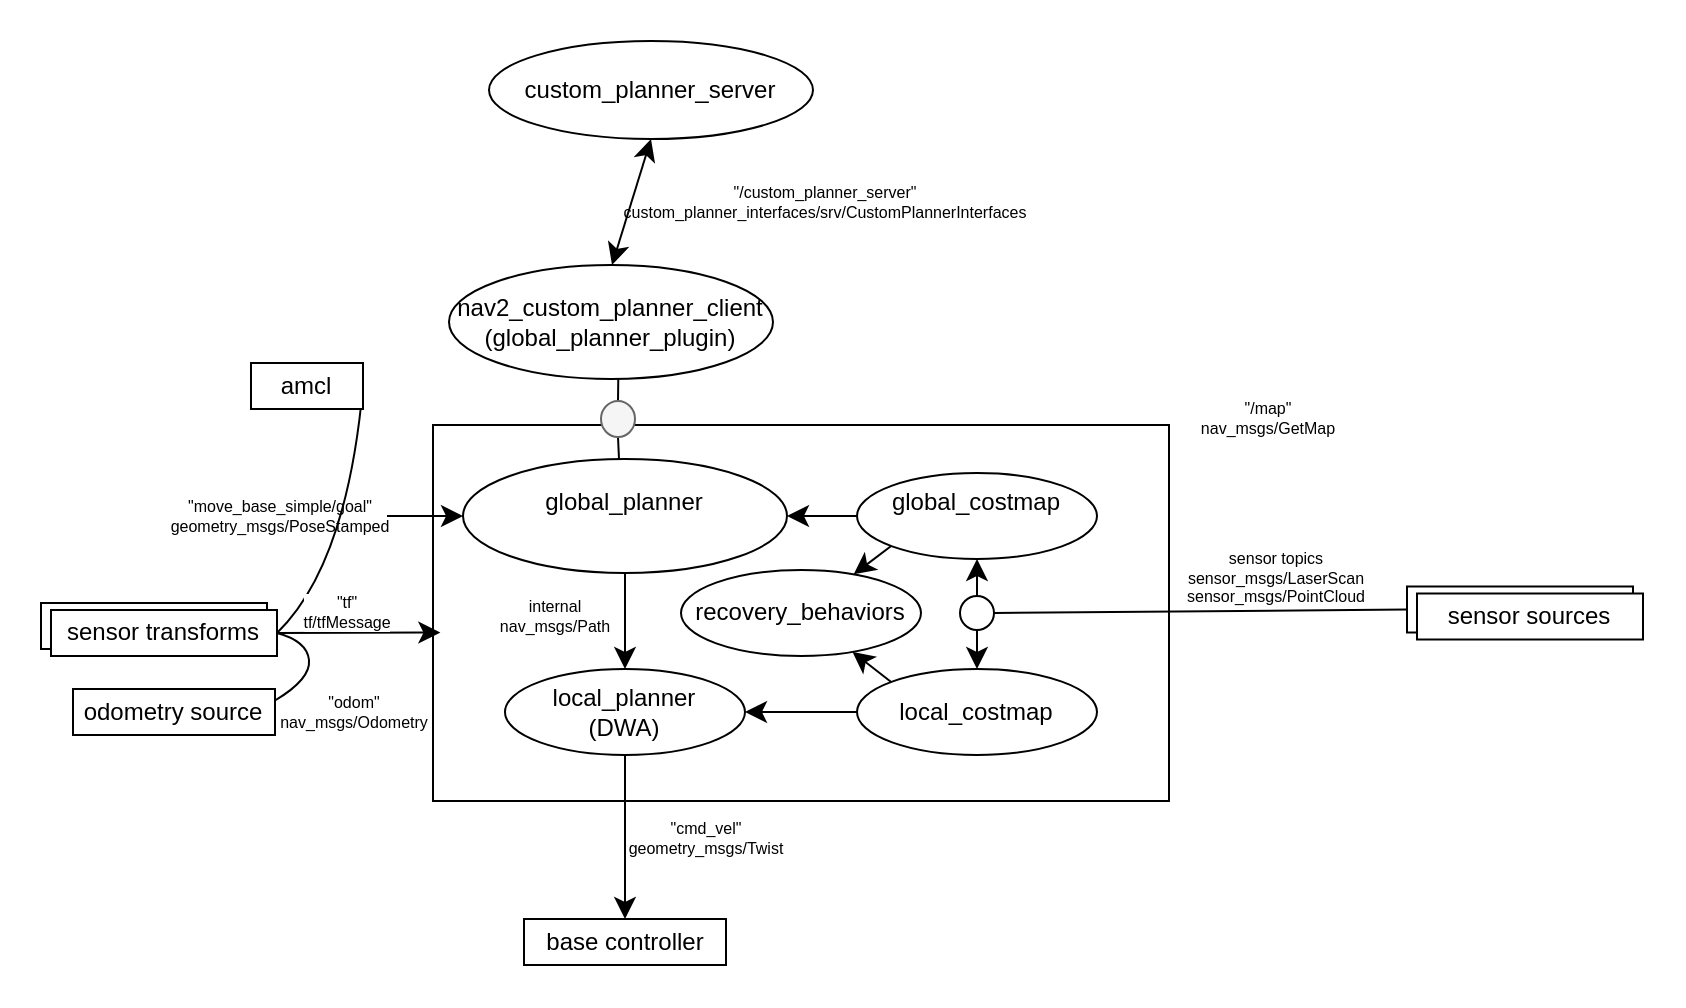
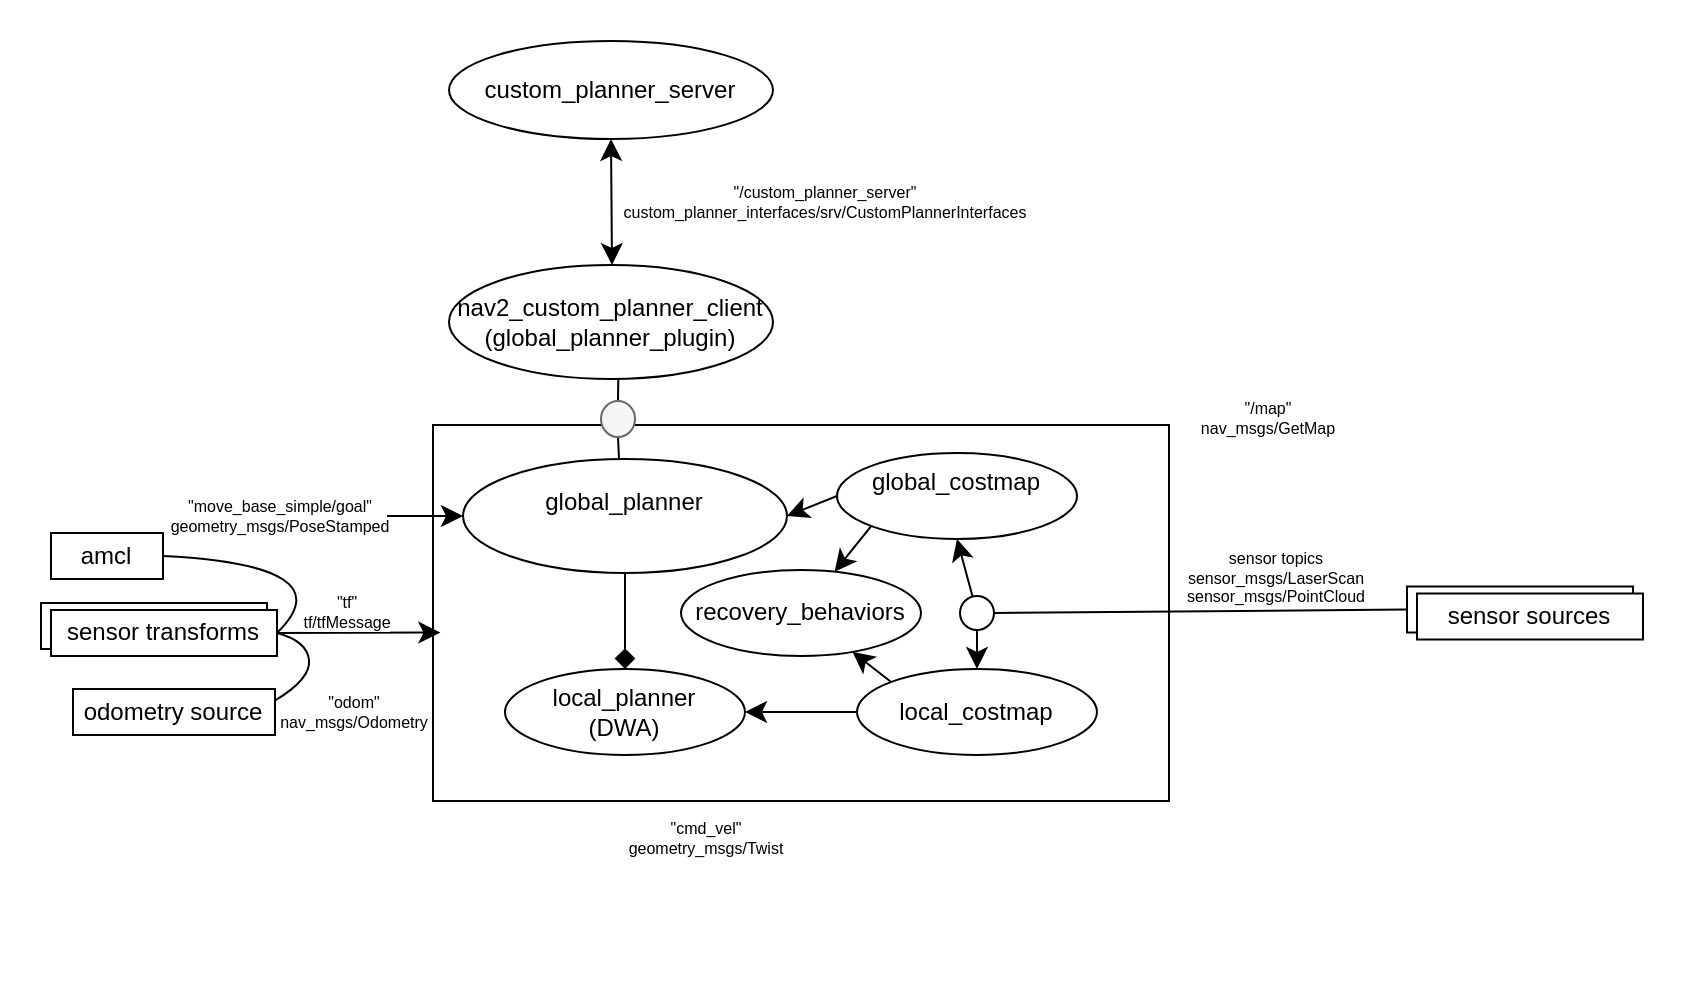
node "custom_planner_server": moved (651, 90) -> (611, 90)
node "amcl": moved (307, 386) -> (107, 556)
node "global_costmap": moved (977, 516) -> (957, 496)
node "internal nav_msgs/Path": removed
edge "global_planner" -> "local_planner (DWA)": arrowhead classic -> diamond
edge "local_planner (DWA)" -> "base controller": removed
node "base controller": removed
